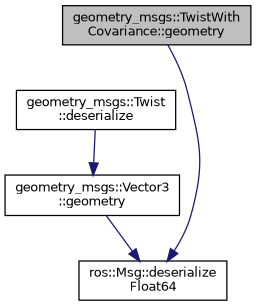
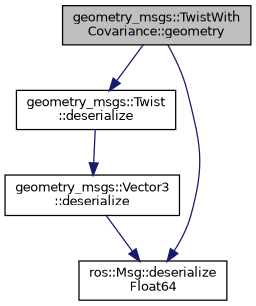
edge "geometry_msgs::TwistWith Covariance::geometry" -> "geometry_msgs::Twist ::deserialize": added
node "geometry_msgs::Vector3 ::geometry": label "geometry_msgs::Vector3 ::geometry" -> "geometry_msgs::Vector3 ::deserialize"
